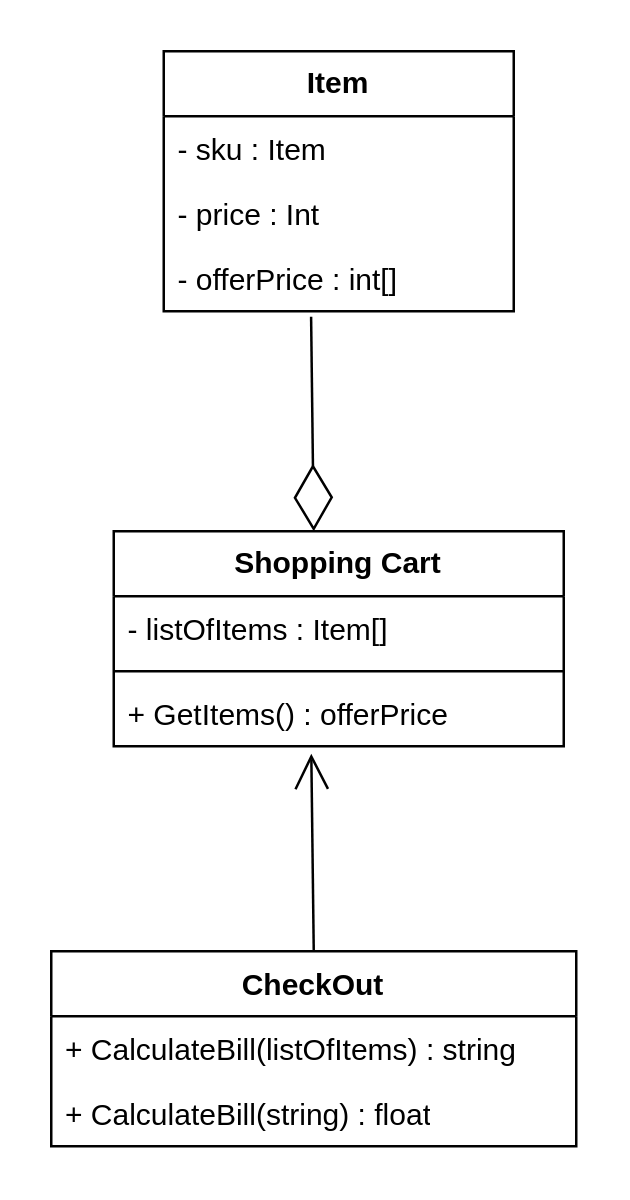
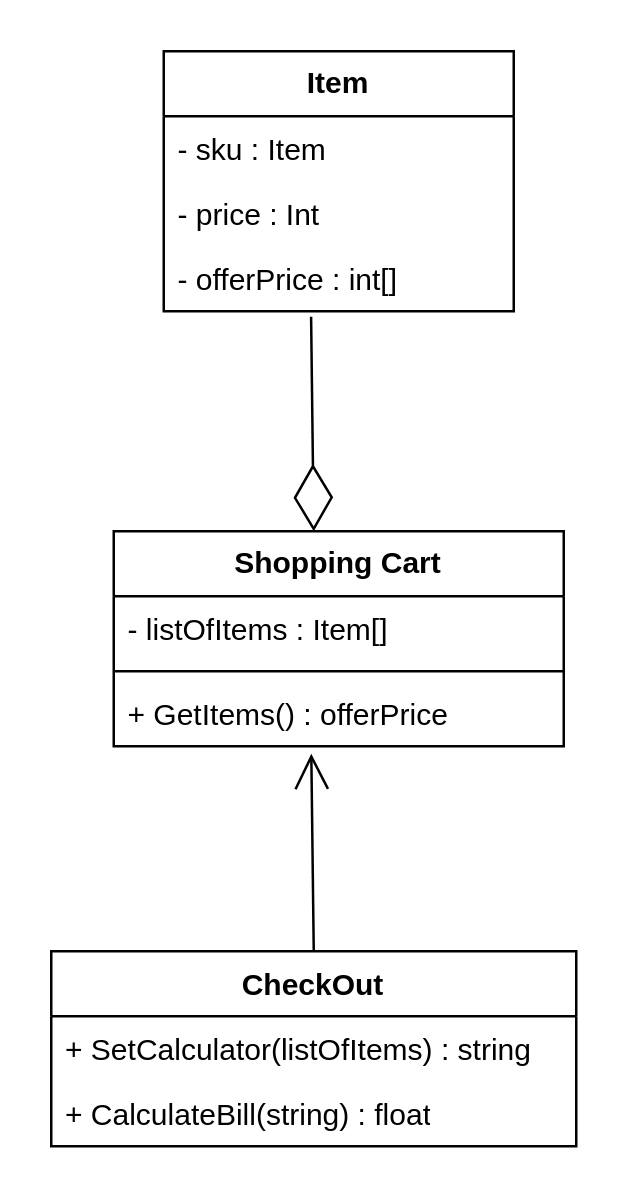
node "+ CalculateBill(listOfItems) : string": label "+ CalculateBill(listOfItems) : string" -> "+ SetCalculator(listOfItems) : string"
